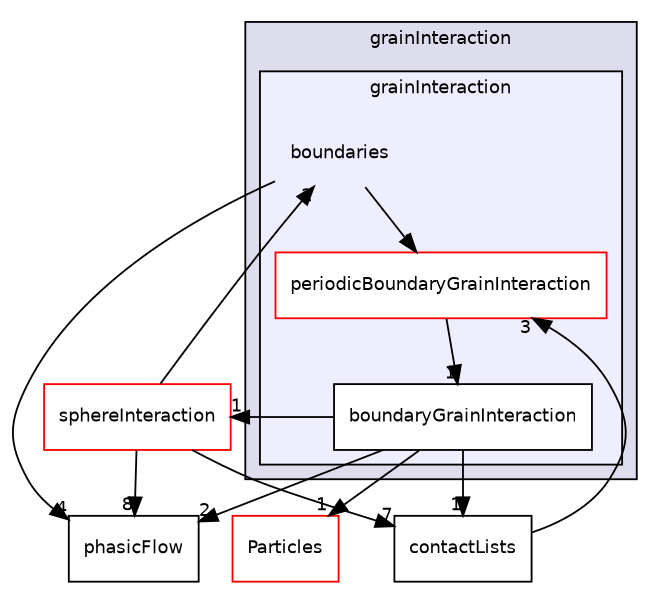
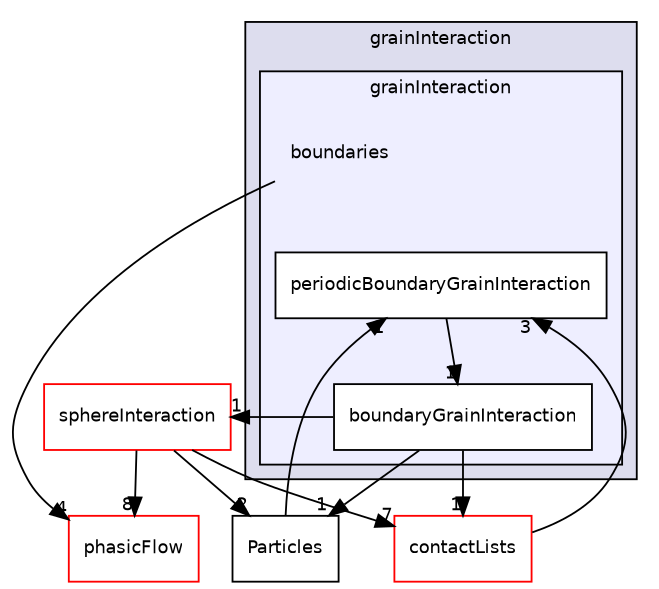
edge "boundaries" -> "periodicBoundaryGrainInteraction": now "Particles" -> "periodicBoundaryGrainInteraction"
node "periodicBoundaryGrainInteraction": color red -> black
edge "sphereInteraction" -> "boundaries": now "sphereInteraction" -> "Particles"
edge "boundaryGrainInteraction" -> "phasicFlow": removed
node "phasicFlow": color black -> red
node "Particles": color red -> black
node "contactLists": color black -> red
